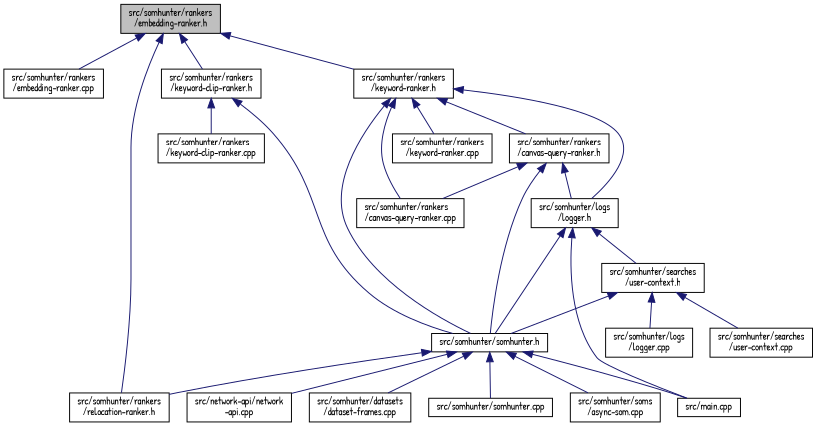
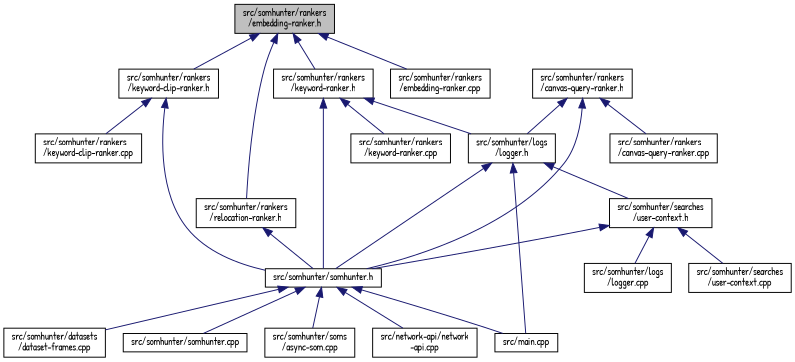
edge "src/somhunter/rankers /canvas-query-ranker.h" -> "src/somhunter/rankers /keyword-ranker.h": removed
edge "src/somhunter/rankers /canvas-query-ranker.cpp" -> "src/somhunter/rankers /keyword-ranker.h": removed
edge "src/somhunter/rankers /relocation-ranker.h" -> "src/somhunter/somhunter.h": reversed
